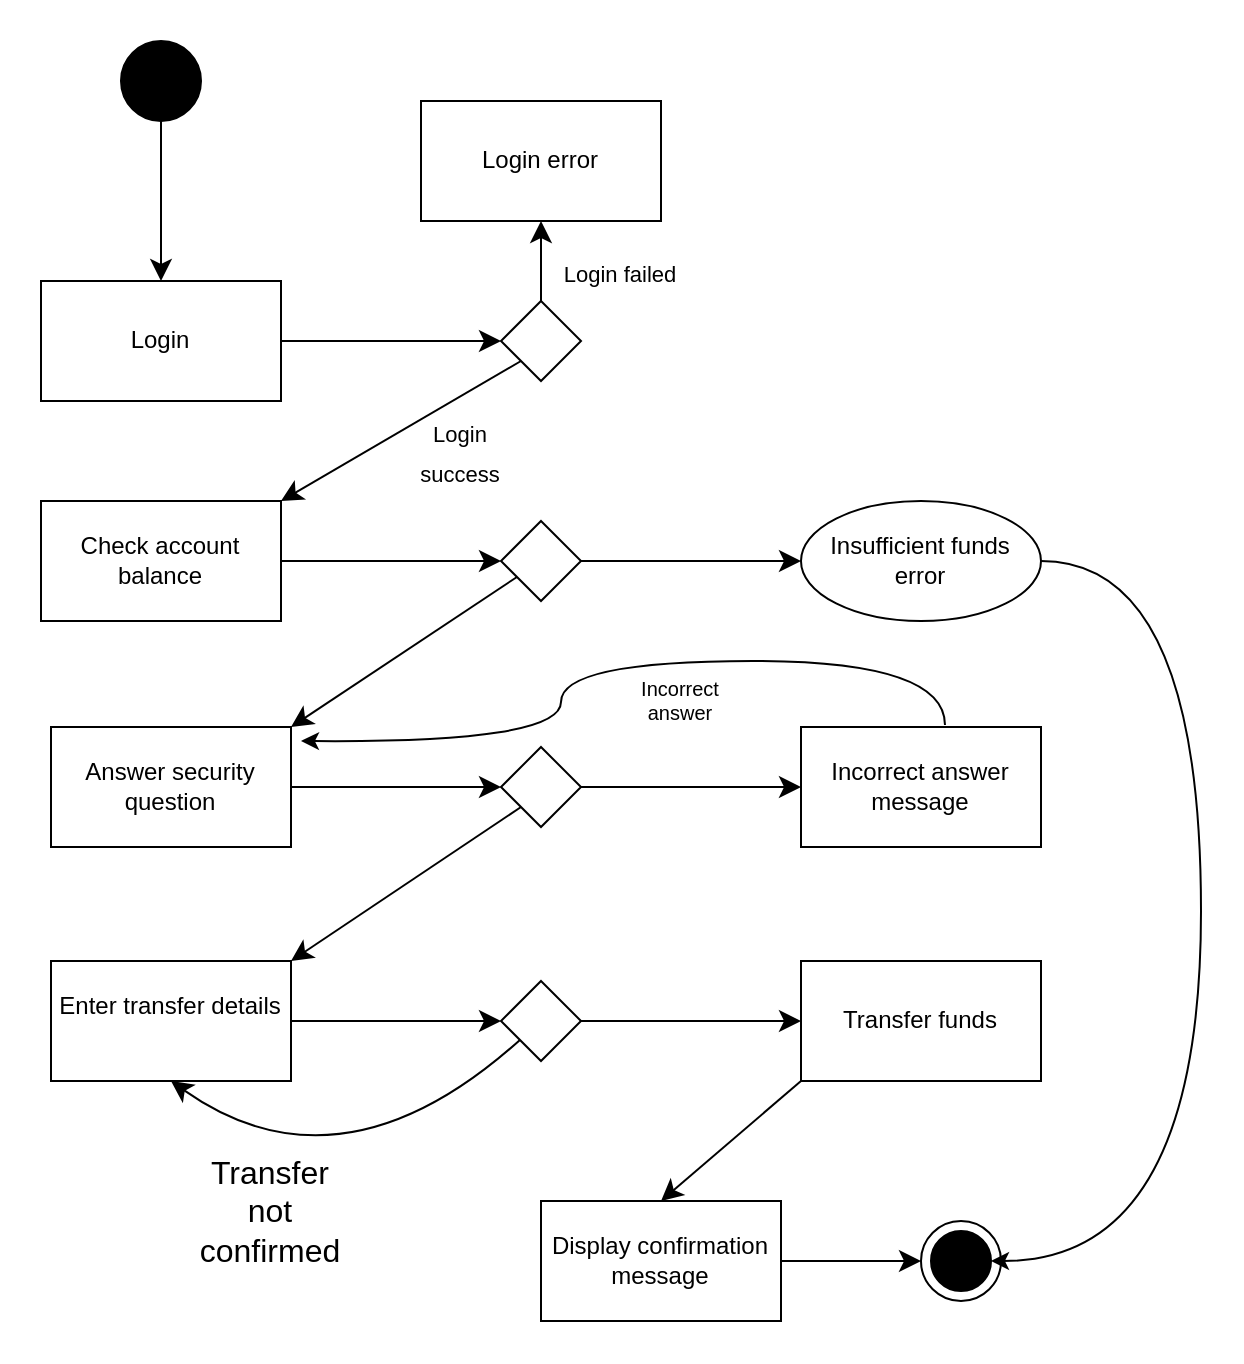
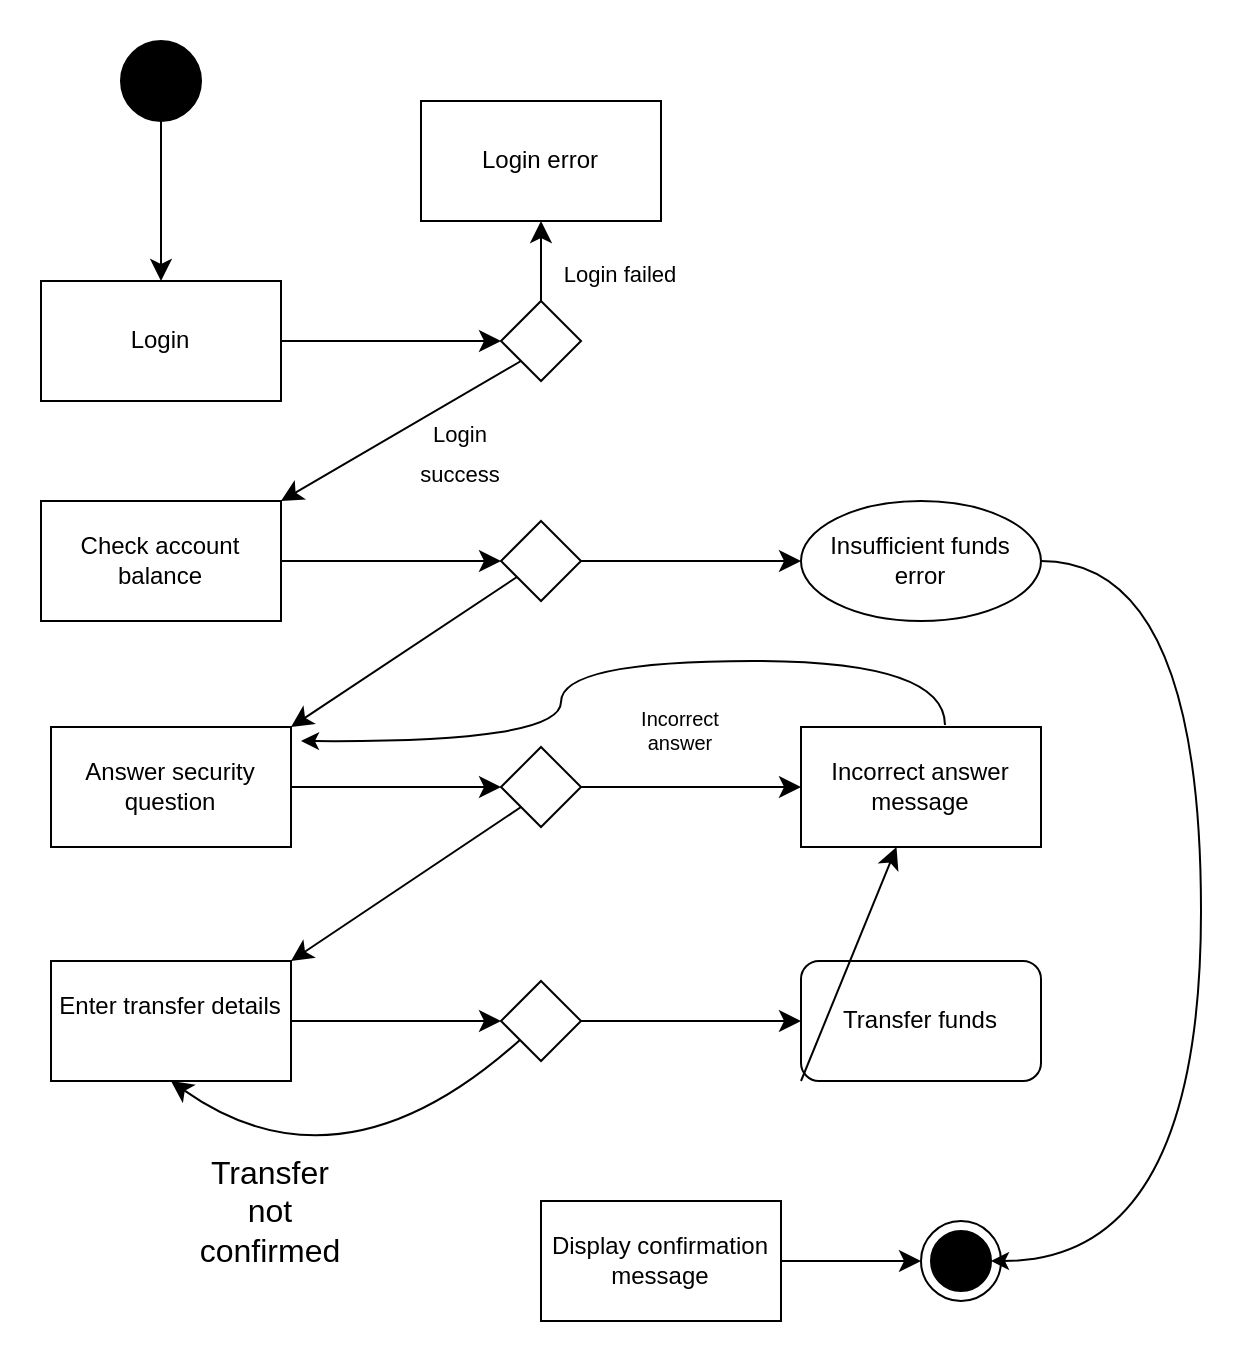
node "Incorrect answer": moved (681, 701) -> (681, 731)
node "Transfer funds": shape rectangle -> rounded rectangle
edge "Transfer funds" -> "Display confirmation message": now "Transfer funds" -> "Incorrect answer message"
